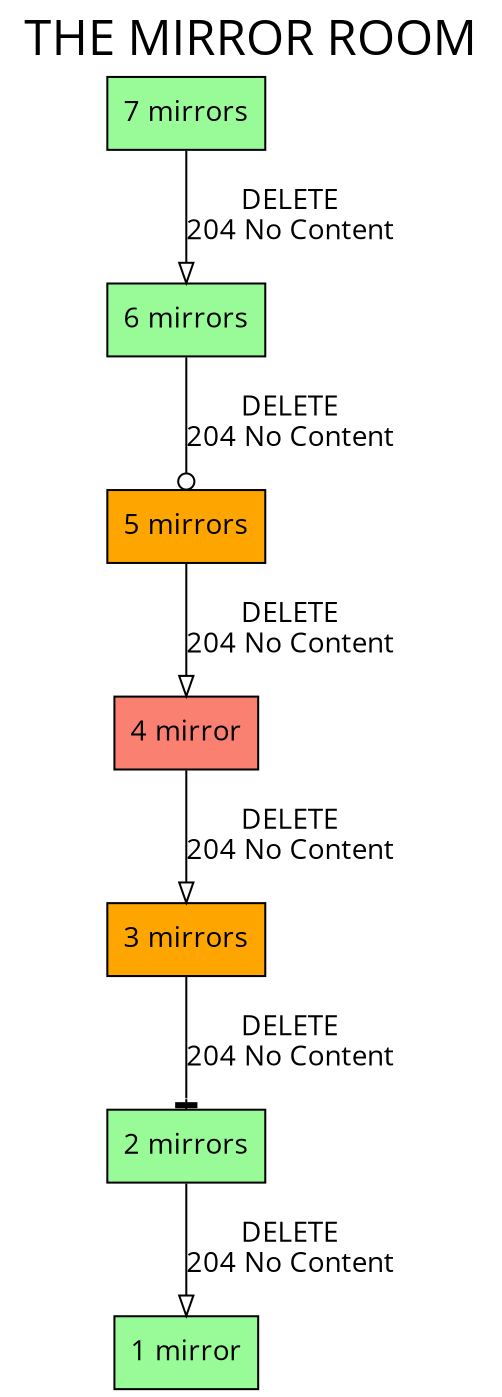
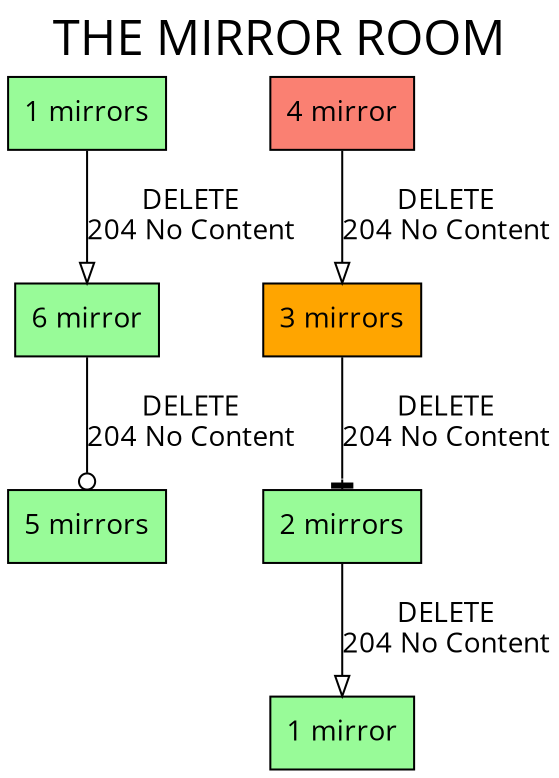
node "7 mirrors": label "7 mirrors" -> "1 mirrors"
node "6 mirrors": label "6 mirrors" -> "6 mirror"
node "5 mirrors": fillcolor orange -> palegreen
edge "5 mirrors" -> "4 mirror": removed, label "DELETE 204 No Content"
